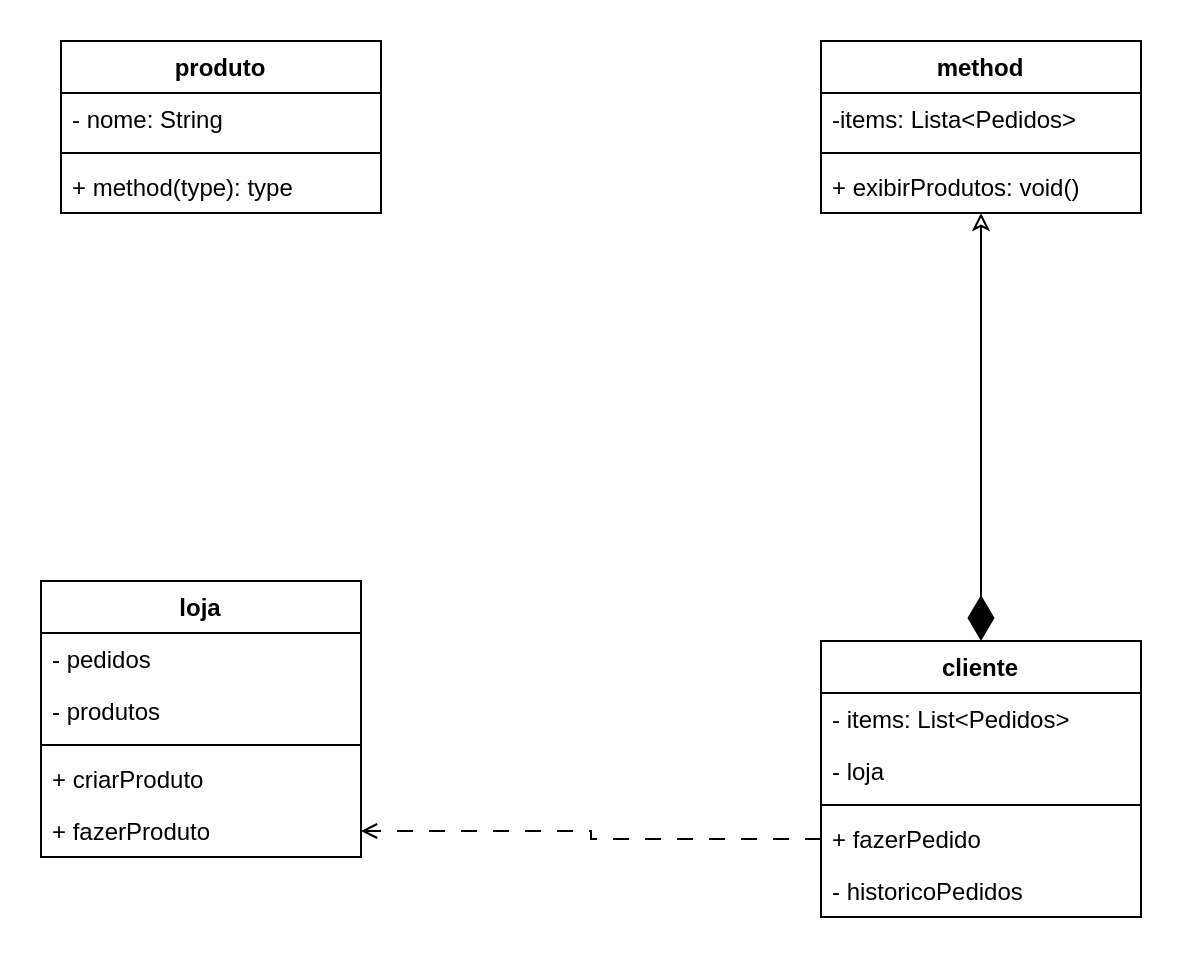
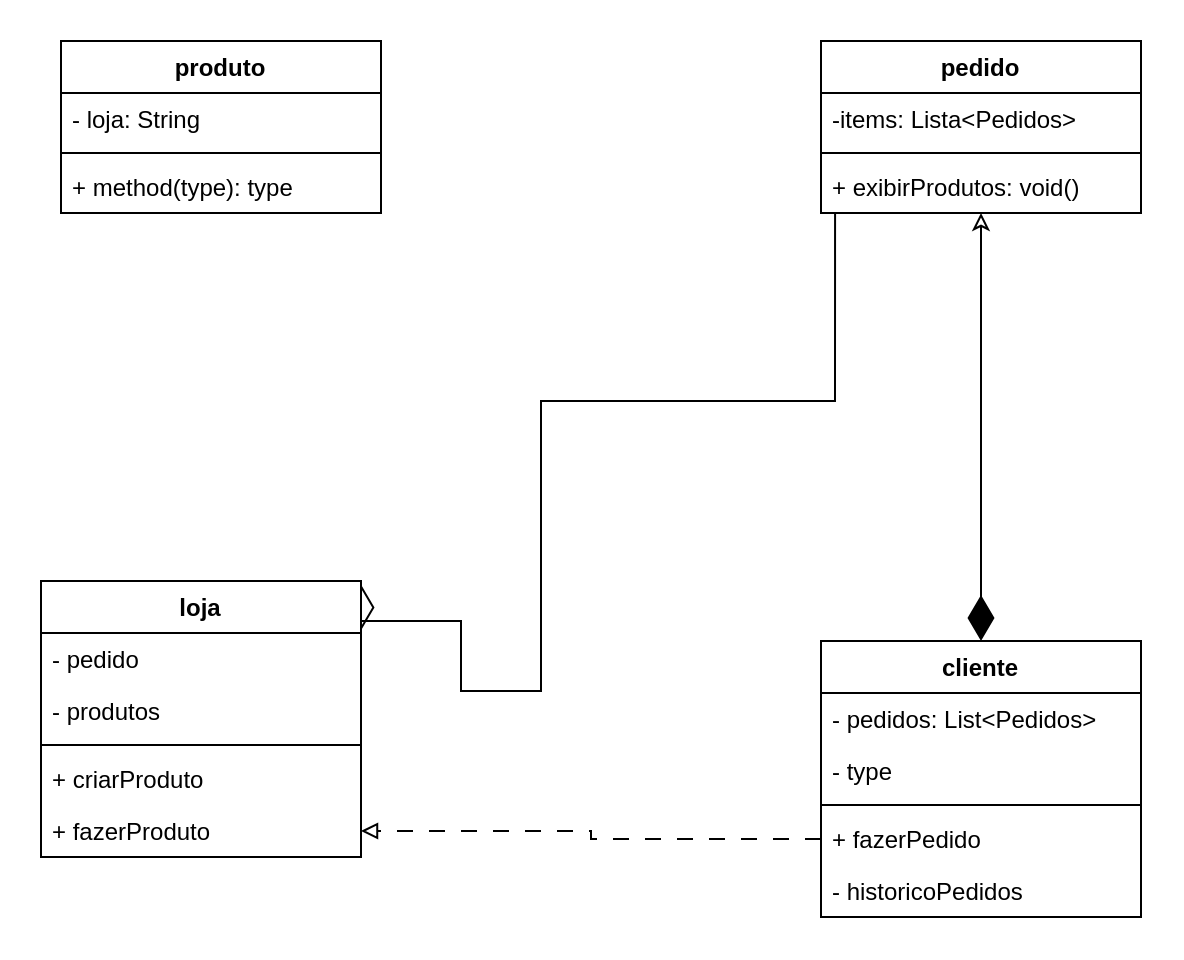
node "method": label "method" -> "pedido"
node "- nome: String": label "- nome: String" -> "- loja: String"
edge "+ exibirProdutos: void()" -> "loja": added
node "- pedidos": label "- pedidos" -> "- pedido"
node "- items: List<Pedidos>": label "- items: List<Pedidos>" -> "- pedidos: List<Pedidos>"
node "- loja": label "- loja" -> "- type"
edge "+ fazerPedido" -> "+ fazerProduto": arrowhead open -> block
